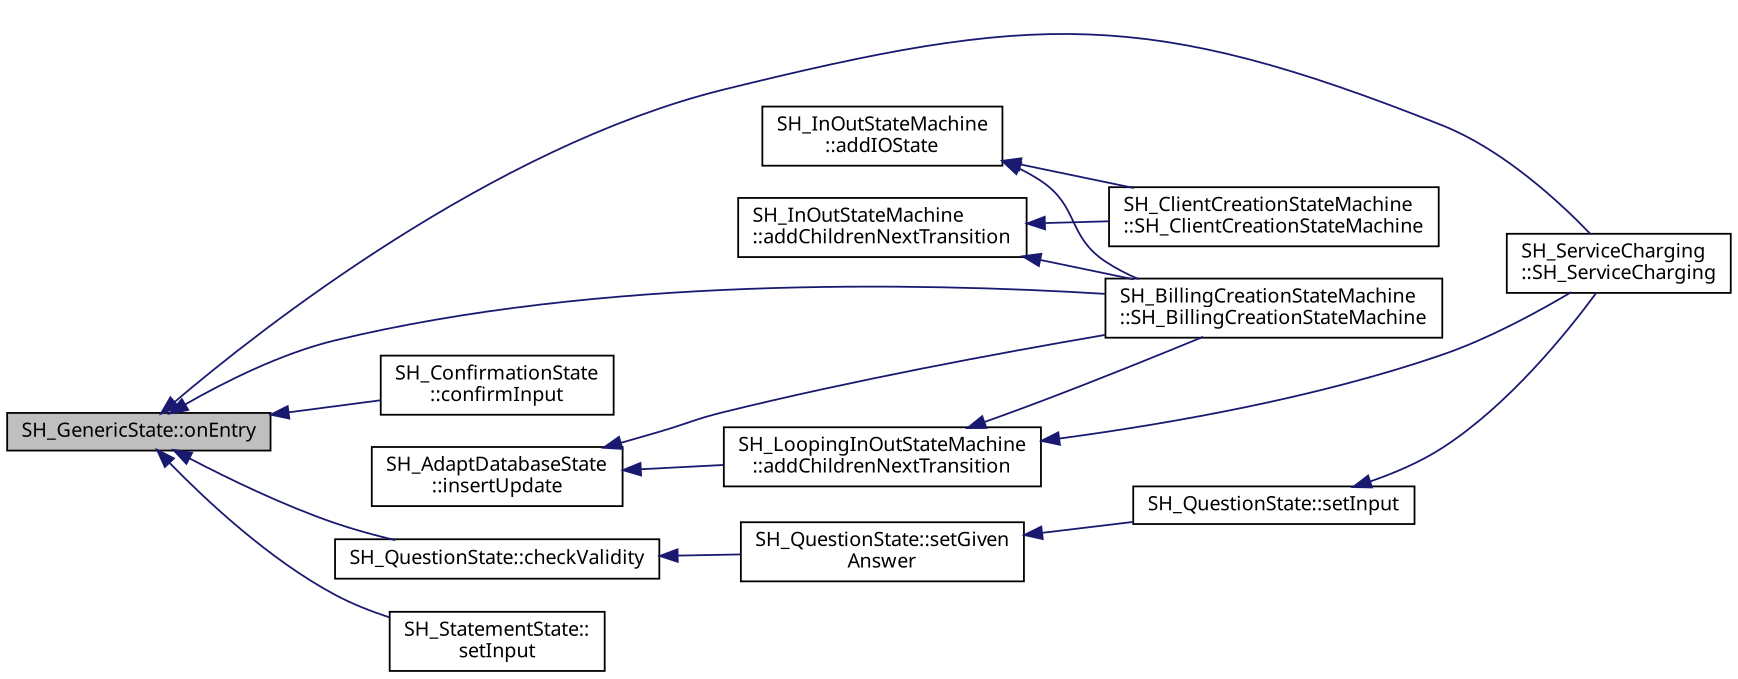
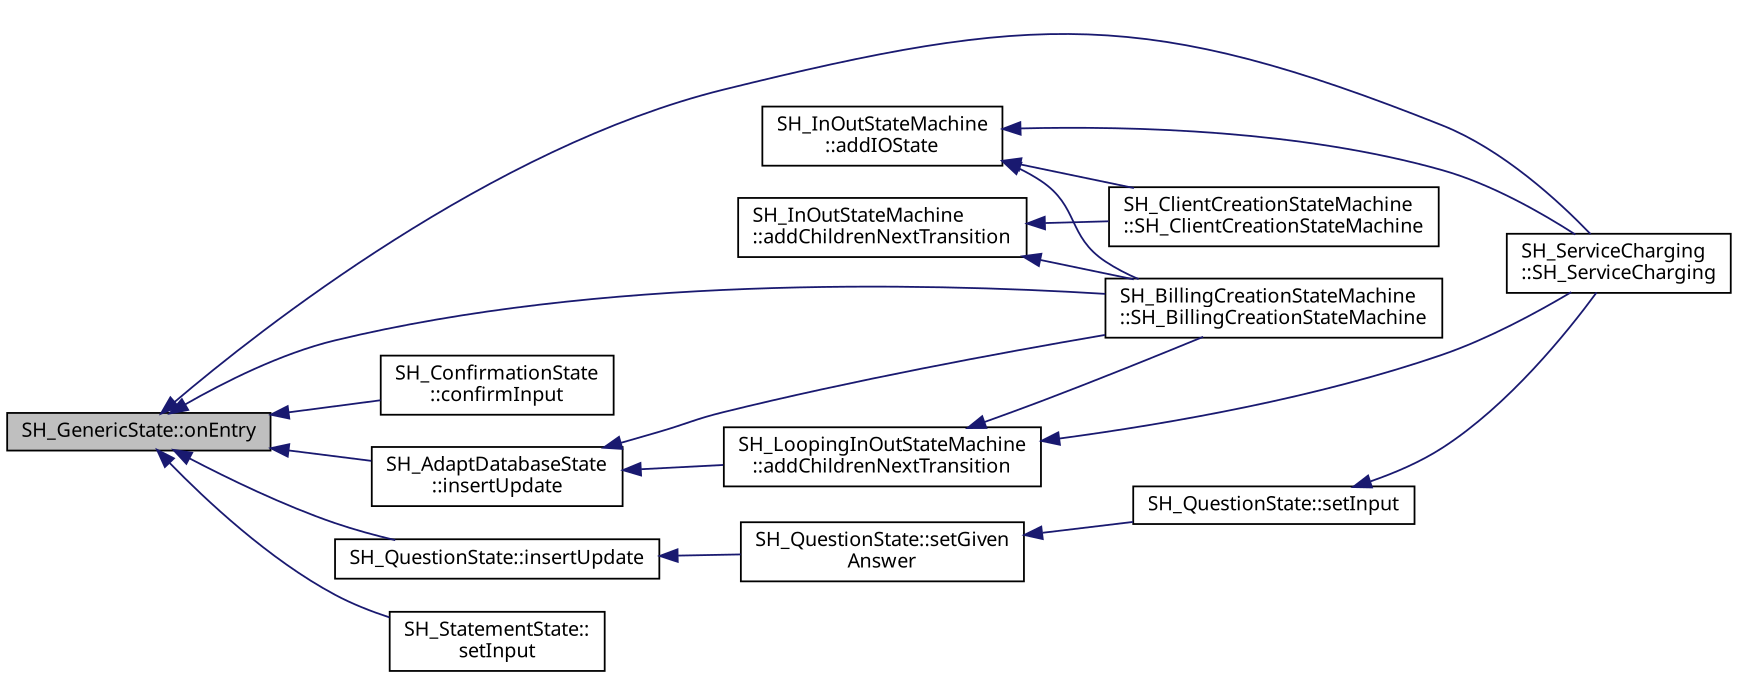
edge "SH_ServiceCharging ::SH_ServiceCharging" -> "SH_InOutStateMachine ::addIOState": added
edge "SH_AdaptDatabaseState ::insertUpdate" -> "SH_GenericState::onEntry": added
node "SH_QuestionState::checkValidity": label "SH_QuestionState::checkValidity" -> "SH_QuestionState::insertUpdate"
